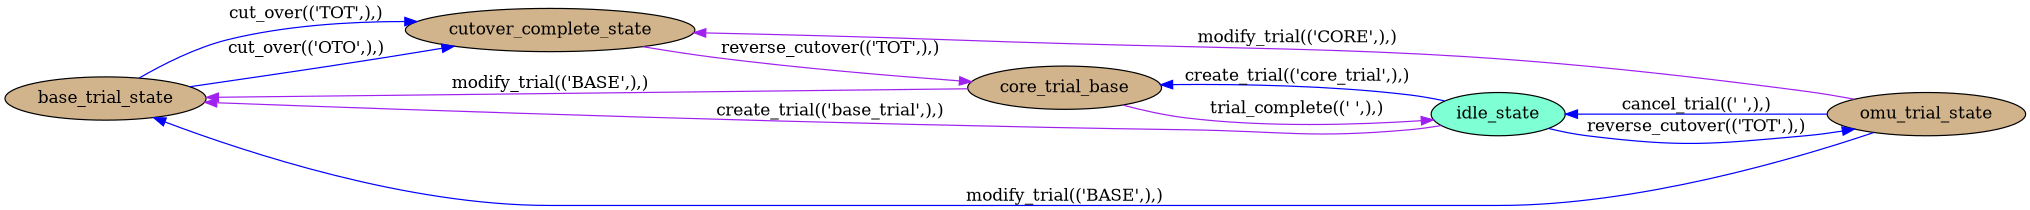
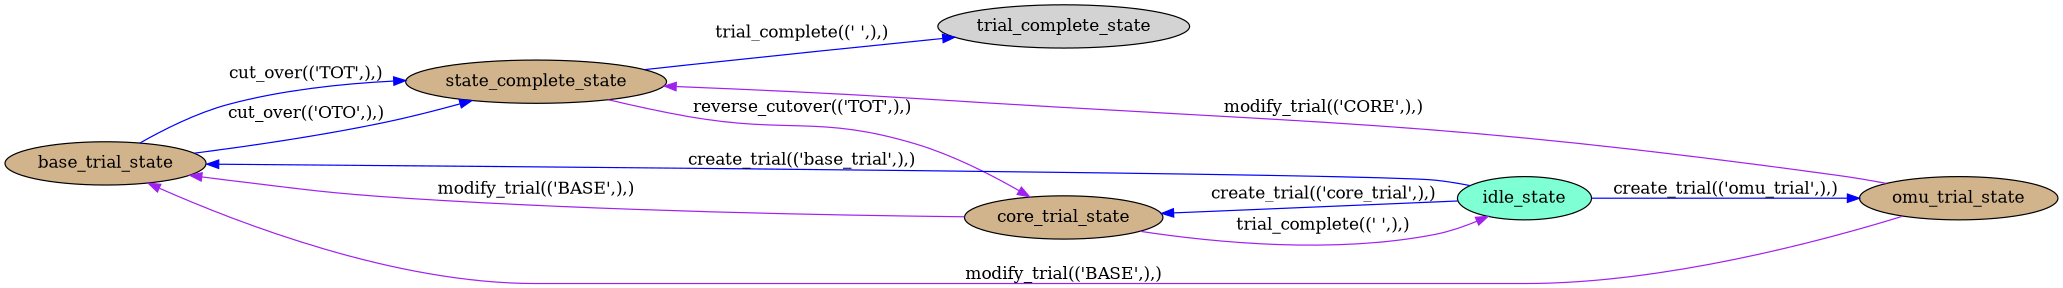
node "trial_complete_state": added
node "cutover_complete_state": label "cutover_complete_state" -> "state_complete_state"
node "core_trial_base": label "core_trial_base" -> "core_trial_state"
edge "omu_trial_state" -> "idle_state": removed, label "cancel_trial((' ',),)"
edge "idle_state" -> "base_trial_state": color purple -> blue
edge "idle_state" -> "omu_trial_state": label "reverse_cutover(('TOT',),)" -> "create_trial(('omu_trial',),)"
edge "omu_trial_state" -> "base_trial_state": color blue -> purple
